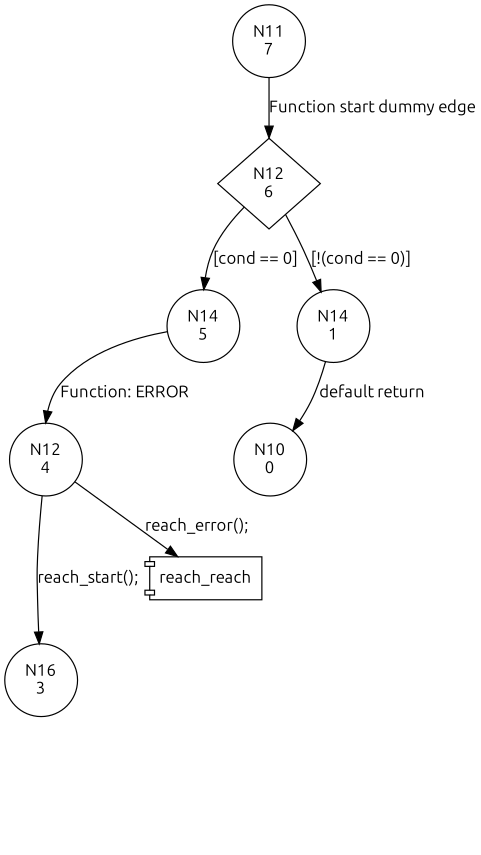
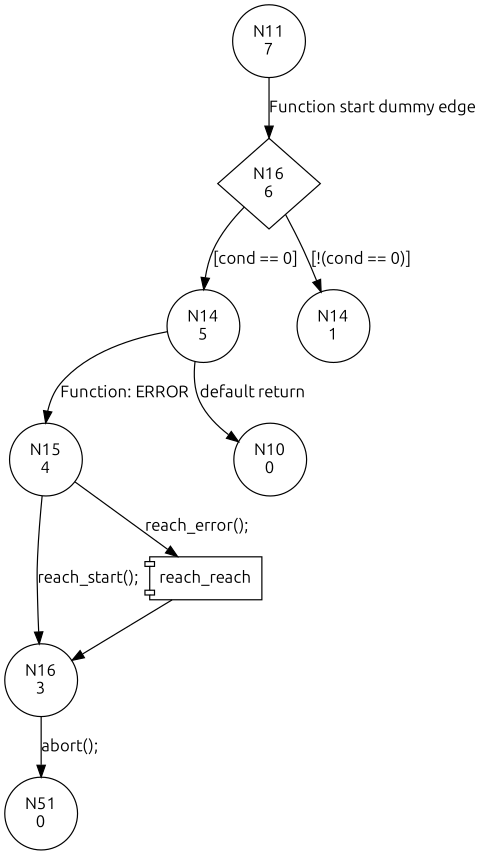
node "N12 6": label "N12 6" -> "N16 6"
edge "N14 1" -> "N10 0": now "N14 5" -> "N10 0"
node "N12 4": label "N12 4" -> "N15 4"
edge "reach_reach" -> "N16 3": added
node "N51 0": added
